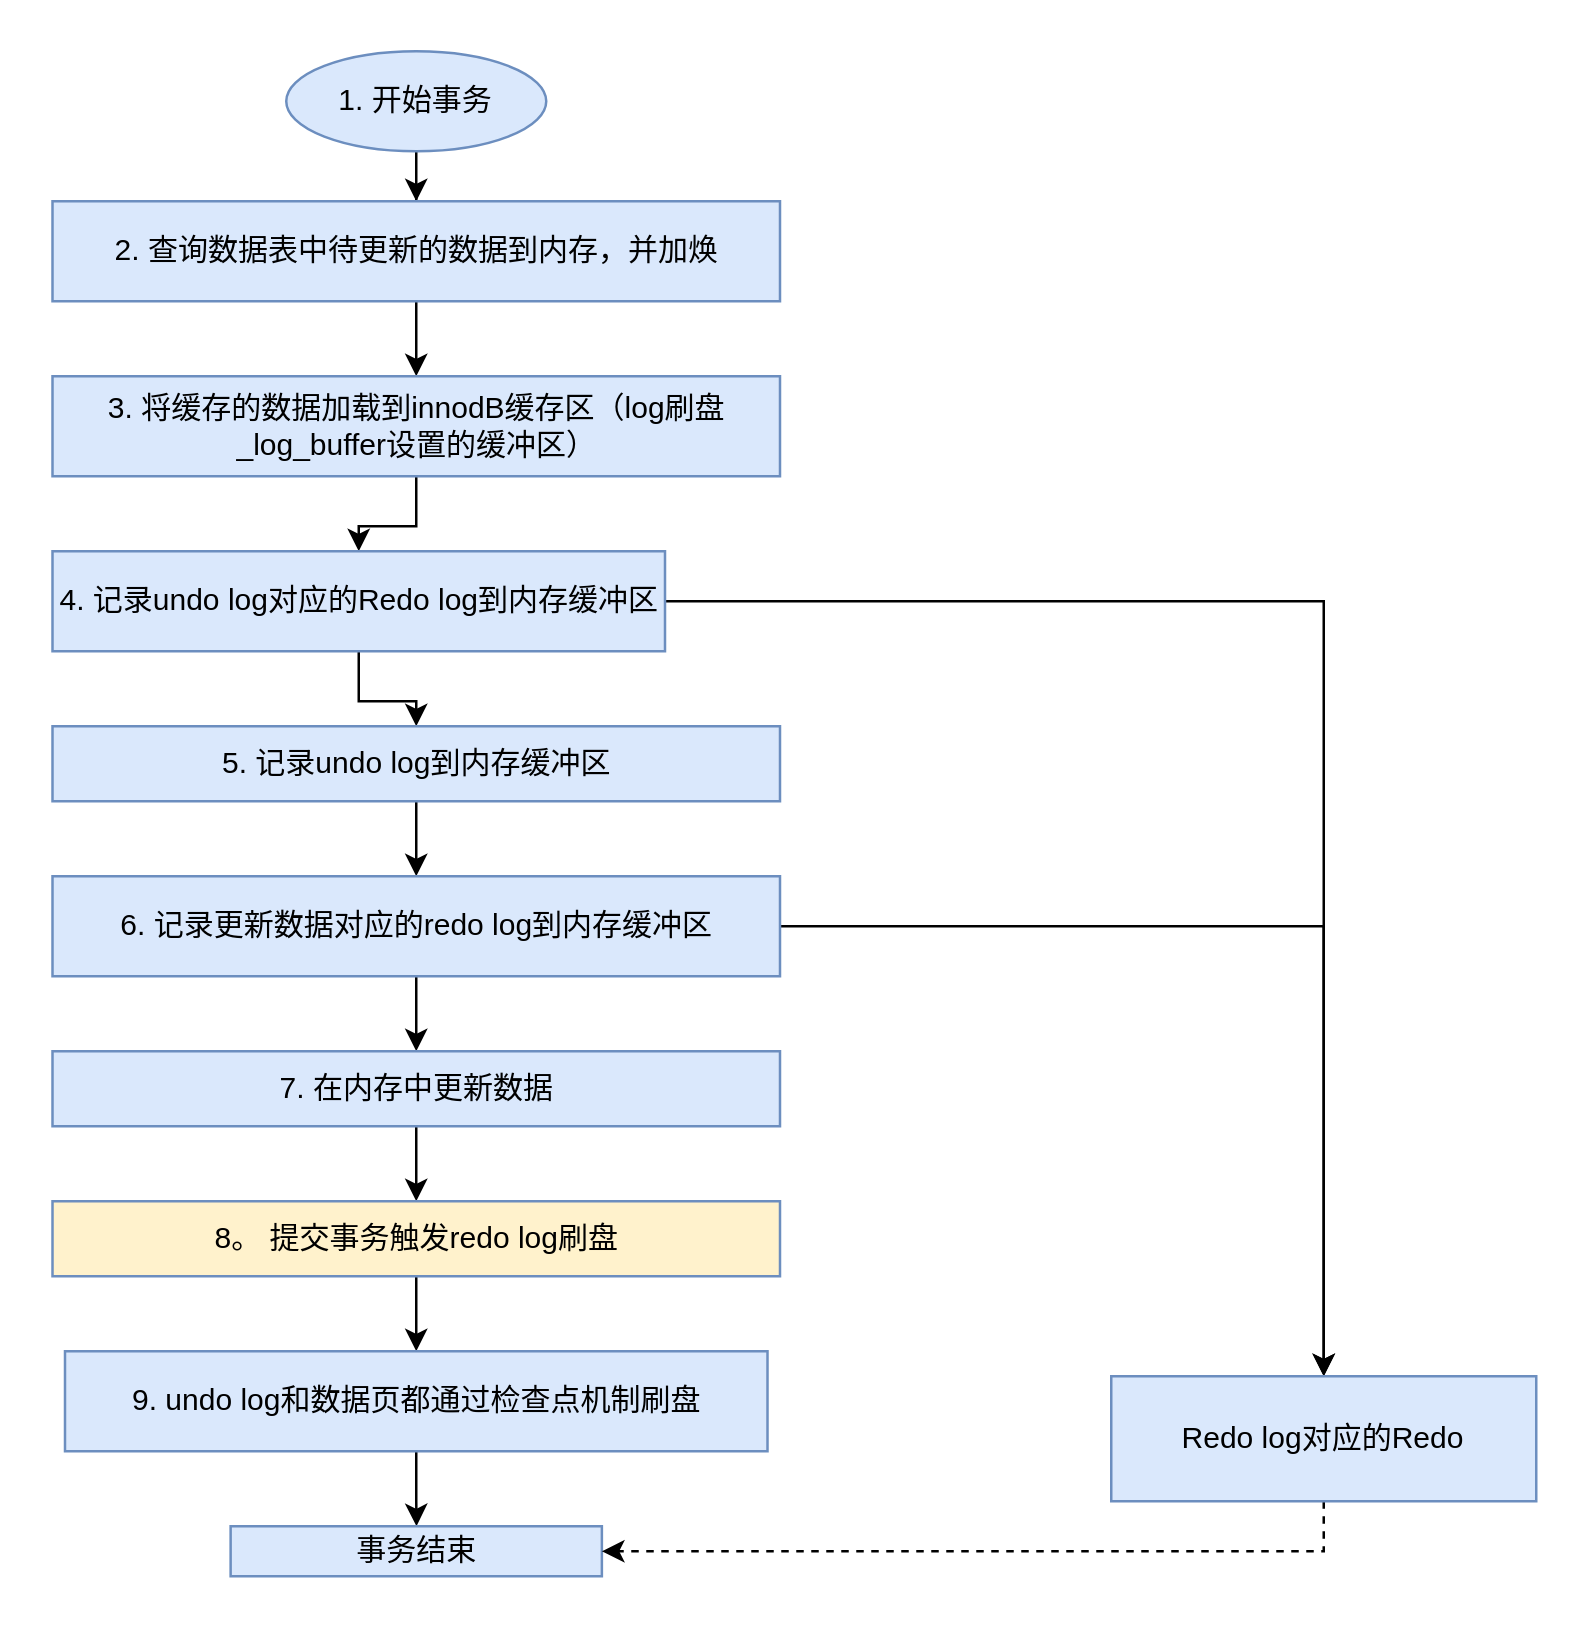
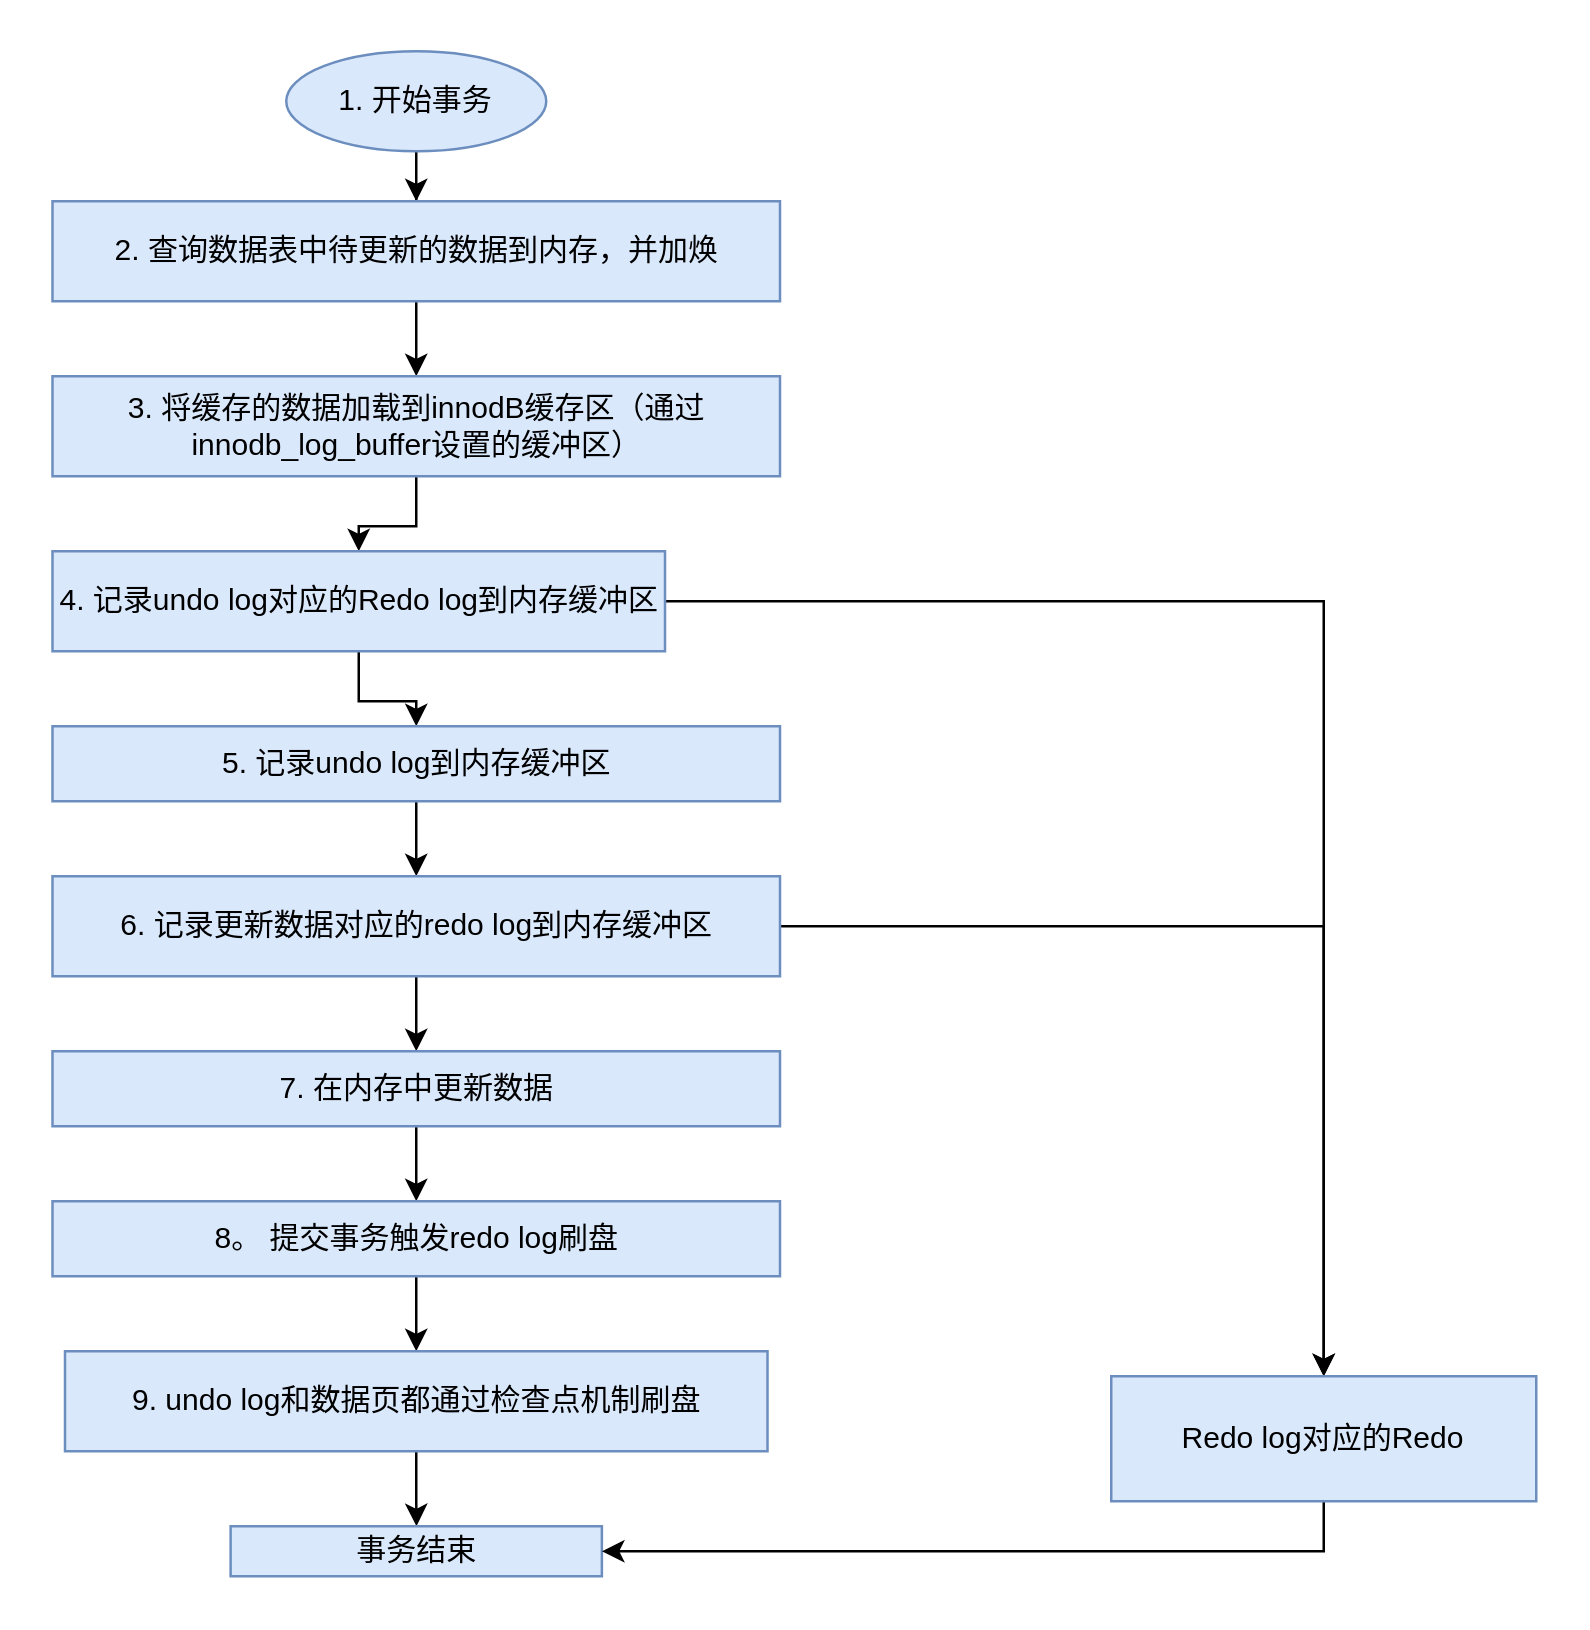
node "3. 将缓存的数据加载到innodB缓存区（log刷盘_log_buffer设置的缓冲区）": label "3. 将缓存的数据加载到innodB缓存区（log刷盘_log_buffer设置的缓冲区）" -> "3. 将缓存的数据加载到innodB缓存区（通过innodb_log_buffer设置的缓冲区）"
node "8。 提交事务触发redo log刷盘": fillcolor #fff2cc -> #dae8fc
edge "Redo log对应的Redo" -> "事务结束": style dashed -> solid
